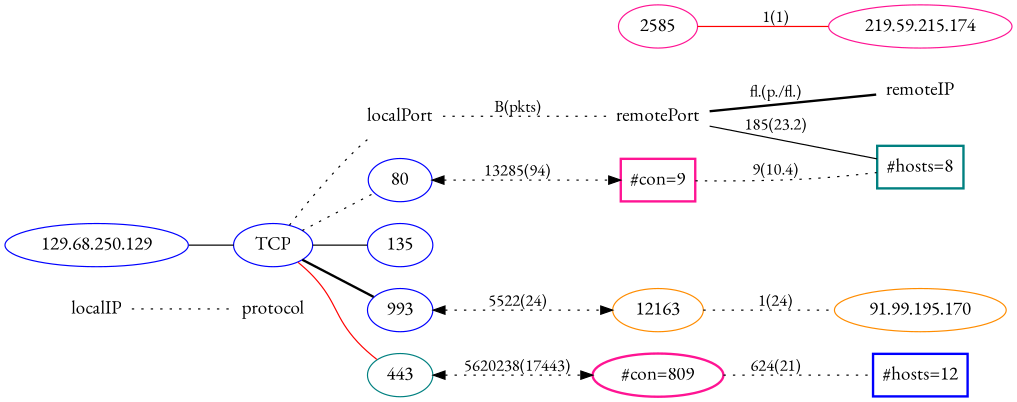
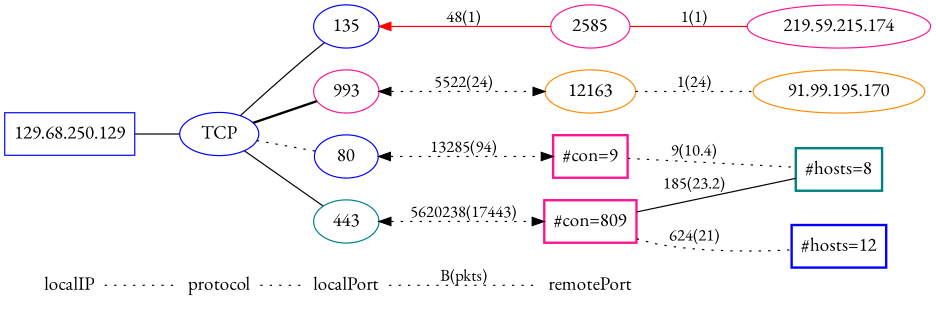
edge "135" -- "2585": added, label "48(1)"
node "remoteIP": removed
edge "remotePort" -- "#hosts=8": now "#con=809" -- "#hosts=8"
edge "localPort" -- "TCP": now "localPort" -- "protocol"
node "129.68.250.129": shape ellipse -> box
node "993": color blue -> deeppink
edge "TCP" -- "443": color red -> black
node "#con=809": shape ellipse -> box
